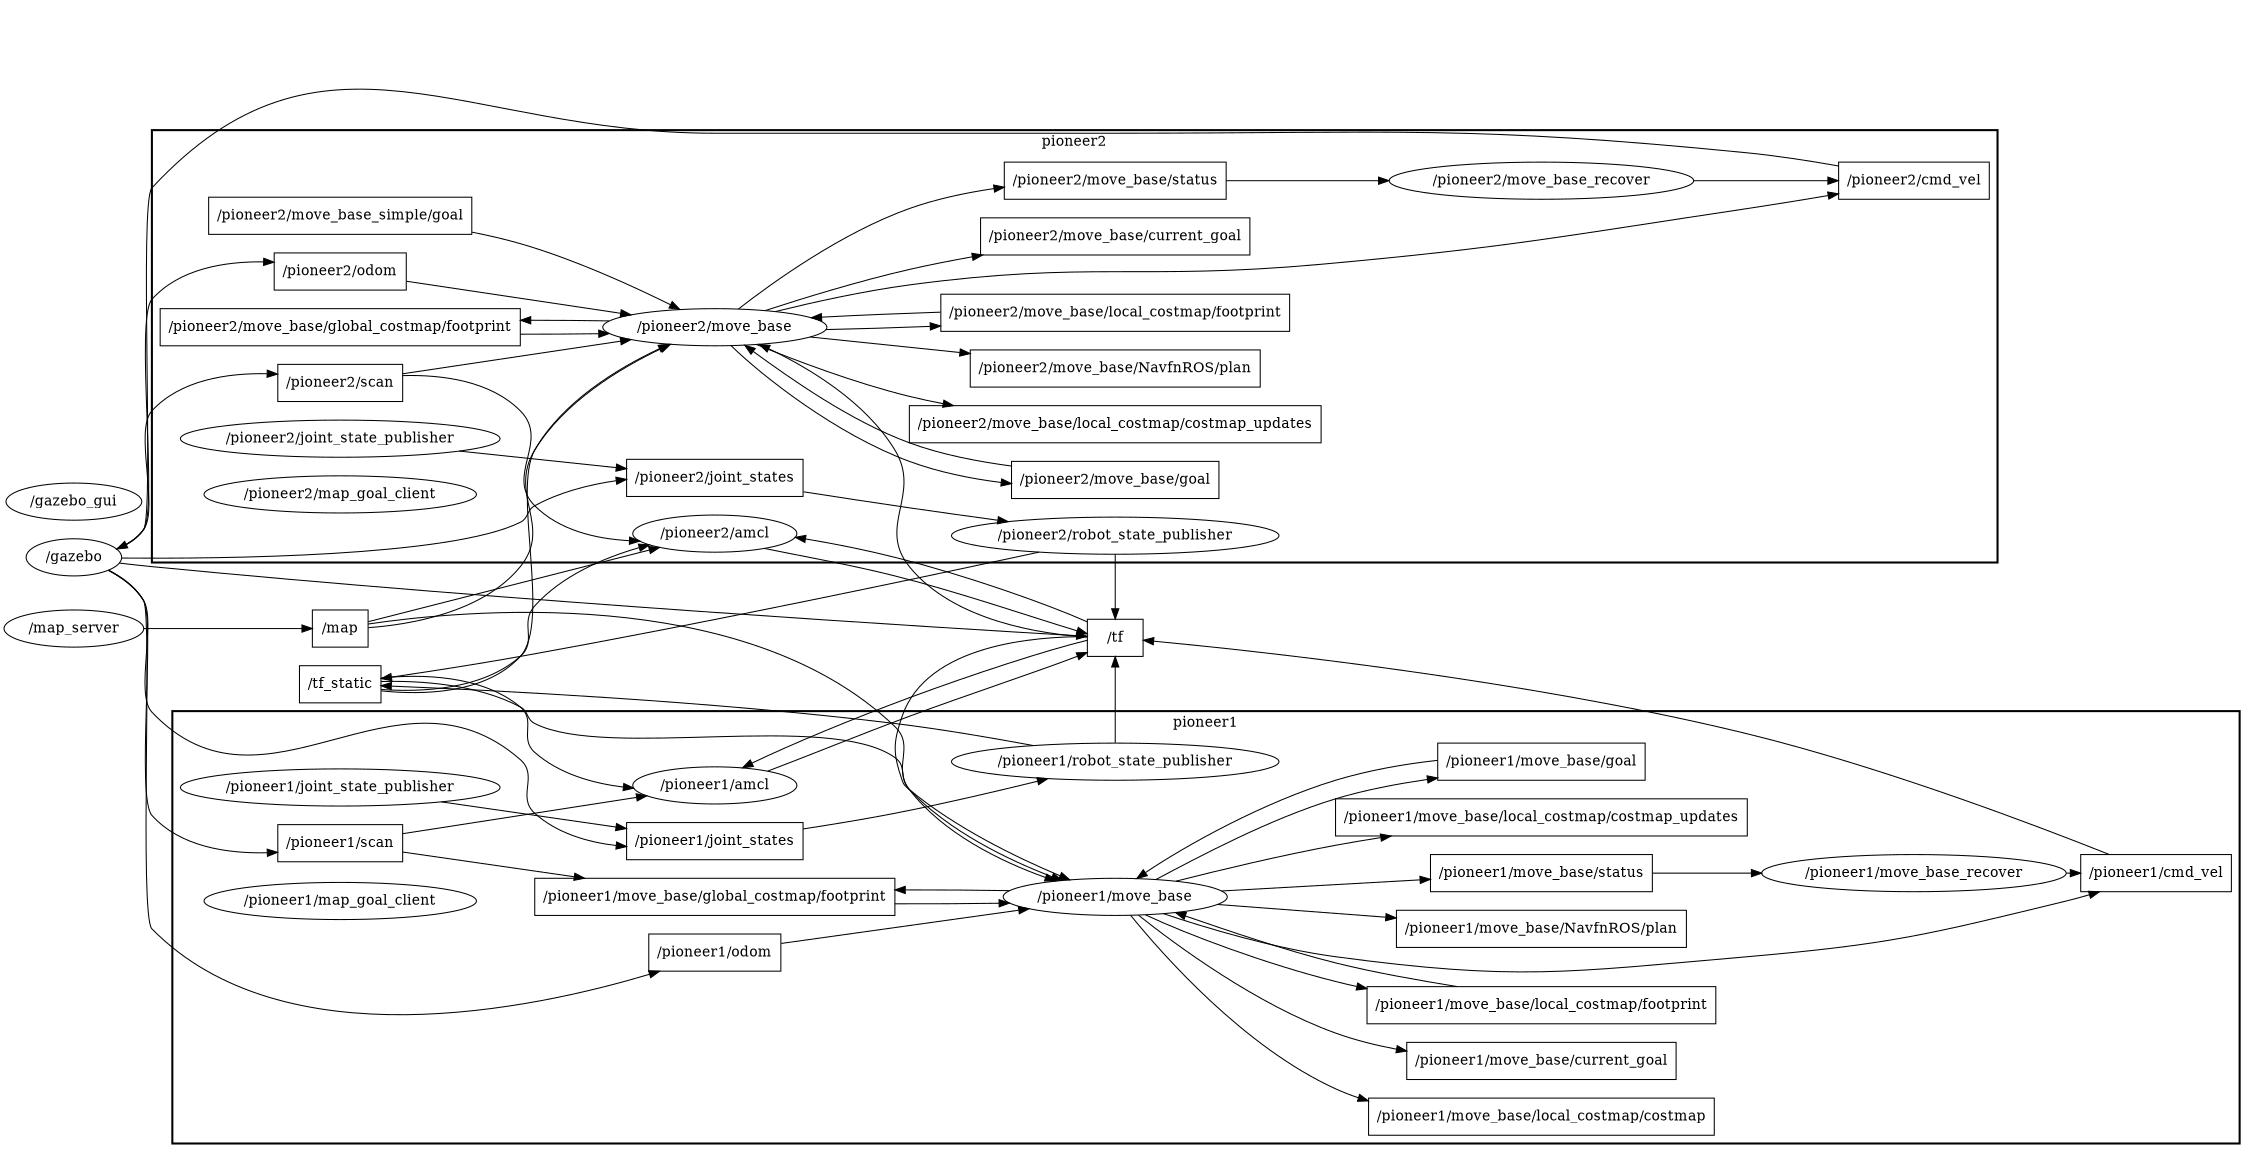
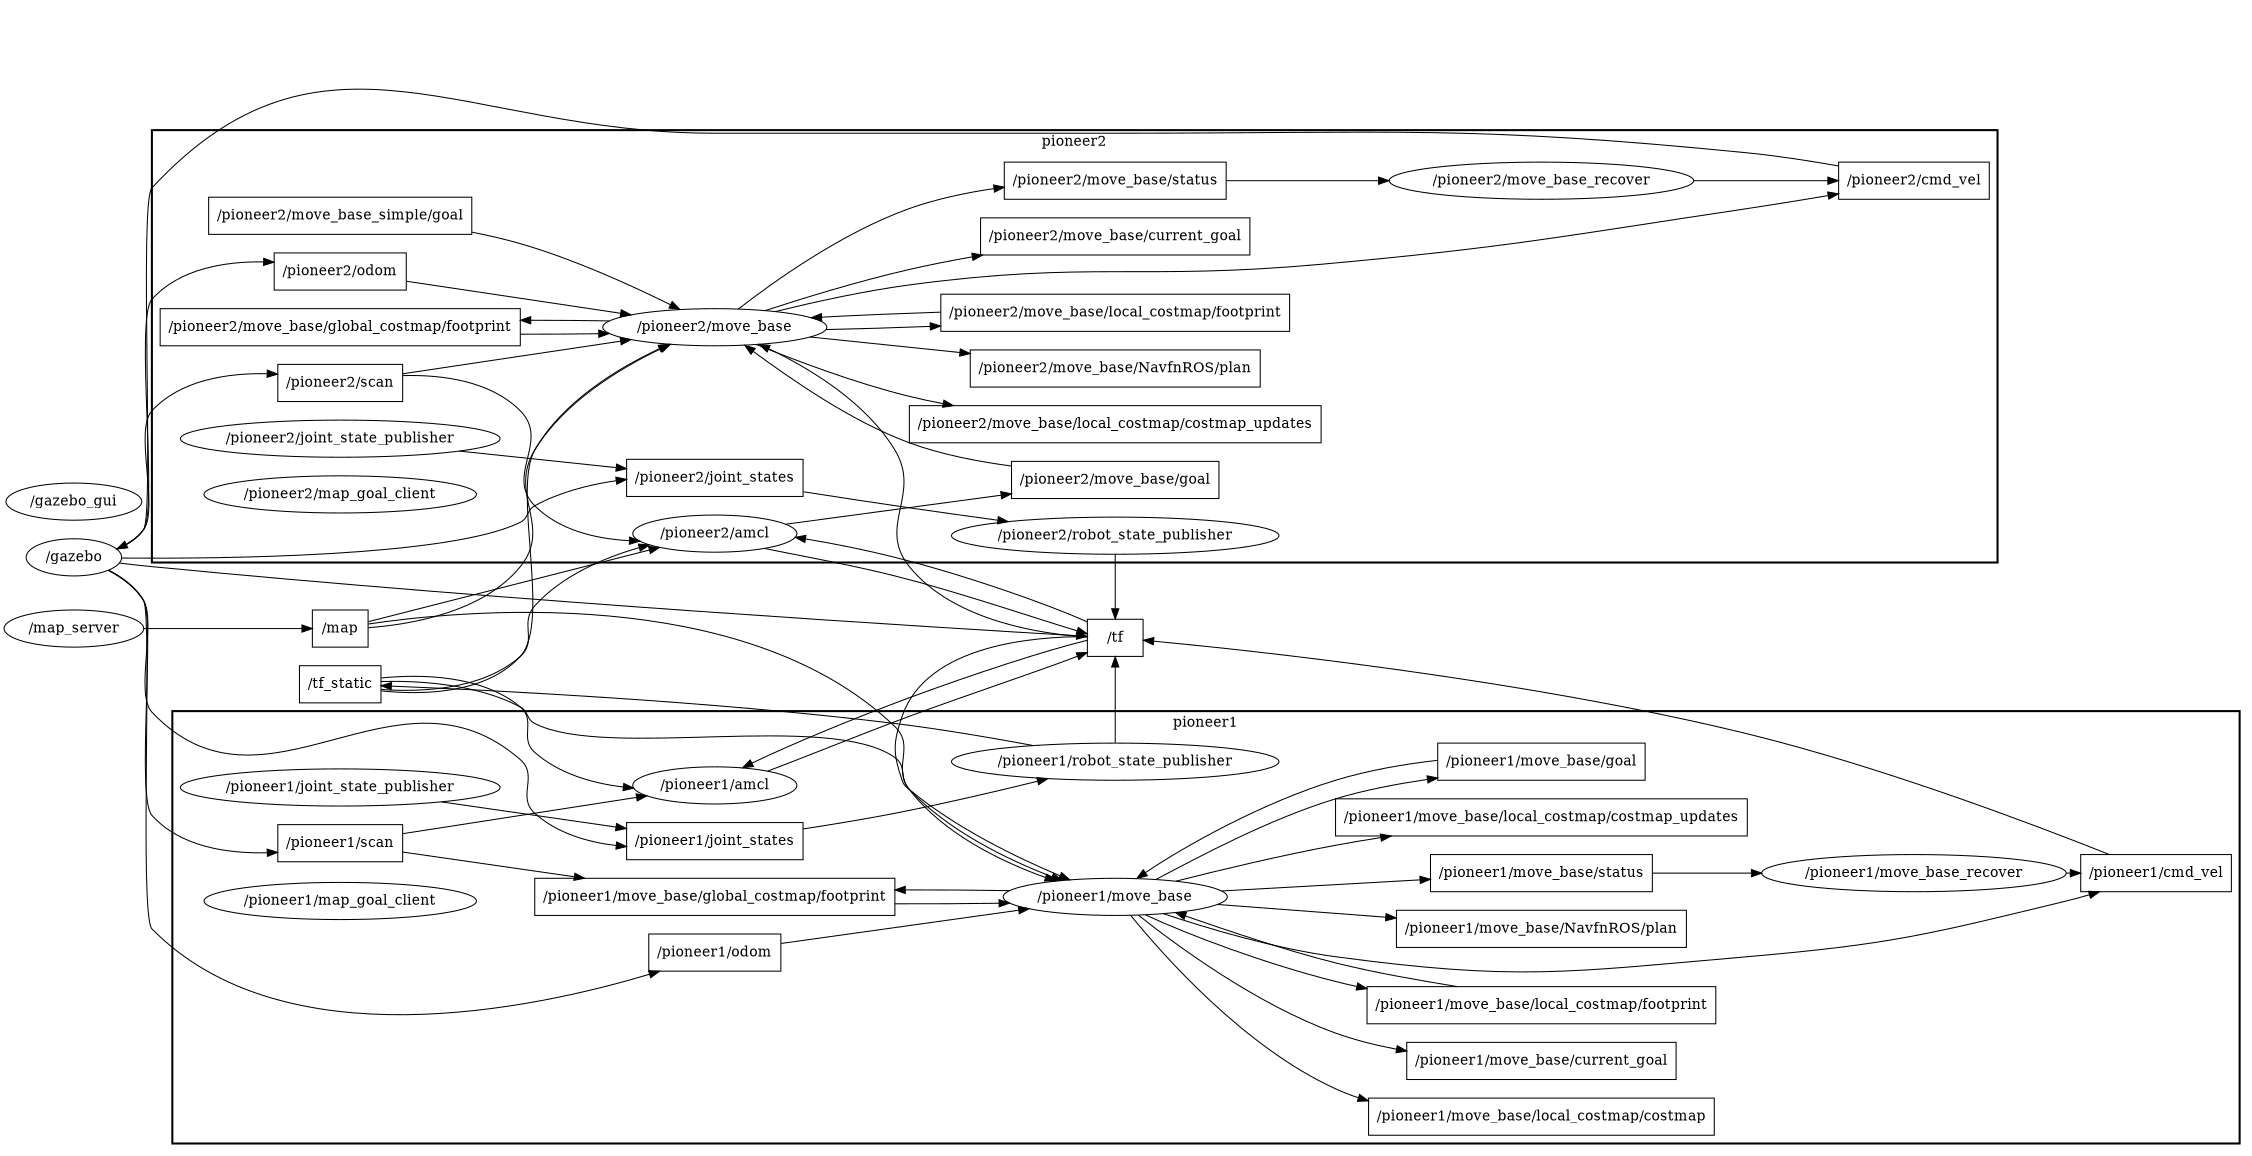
edge "/pioneer2/move_base" -> "/pioneer2/move_base/goal": now "/pioneer2/amcl" -> "/pioneer2/move_base/goal"
edge "/pioneer2/robot_state_publisher" -> "/tf_static": removed
